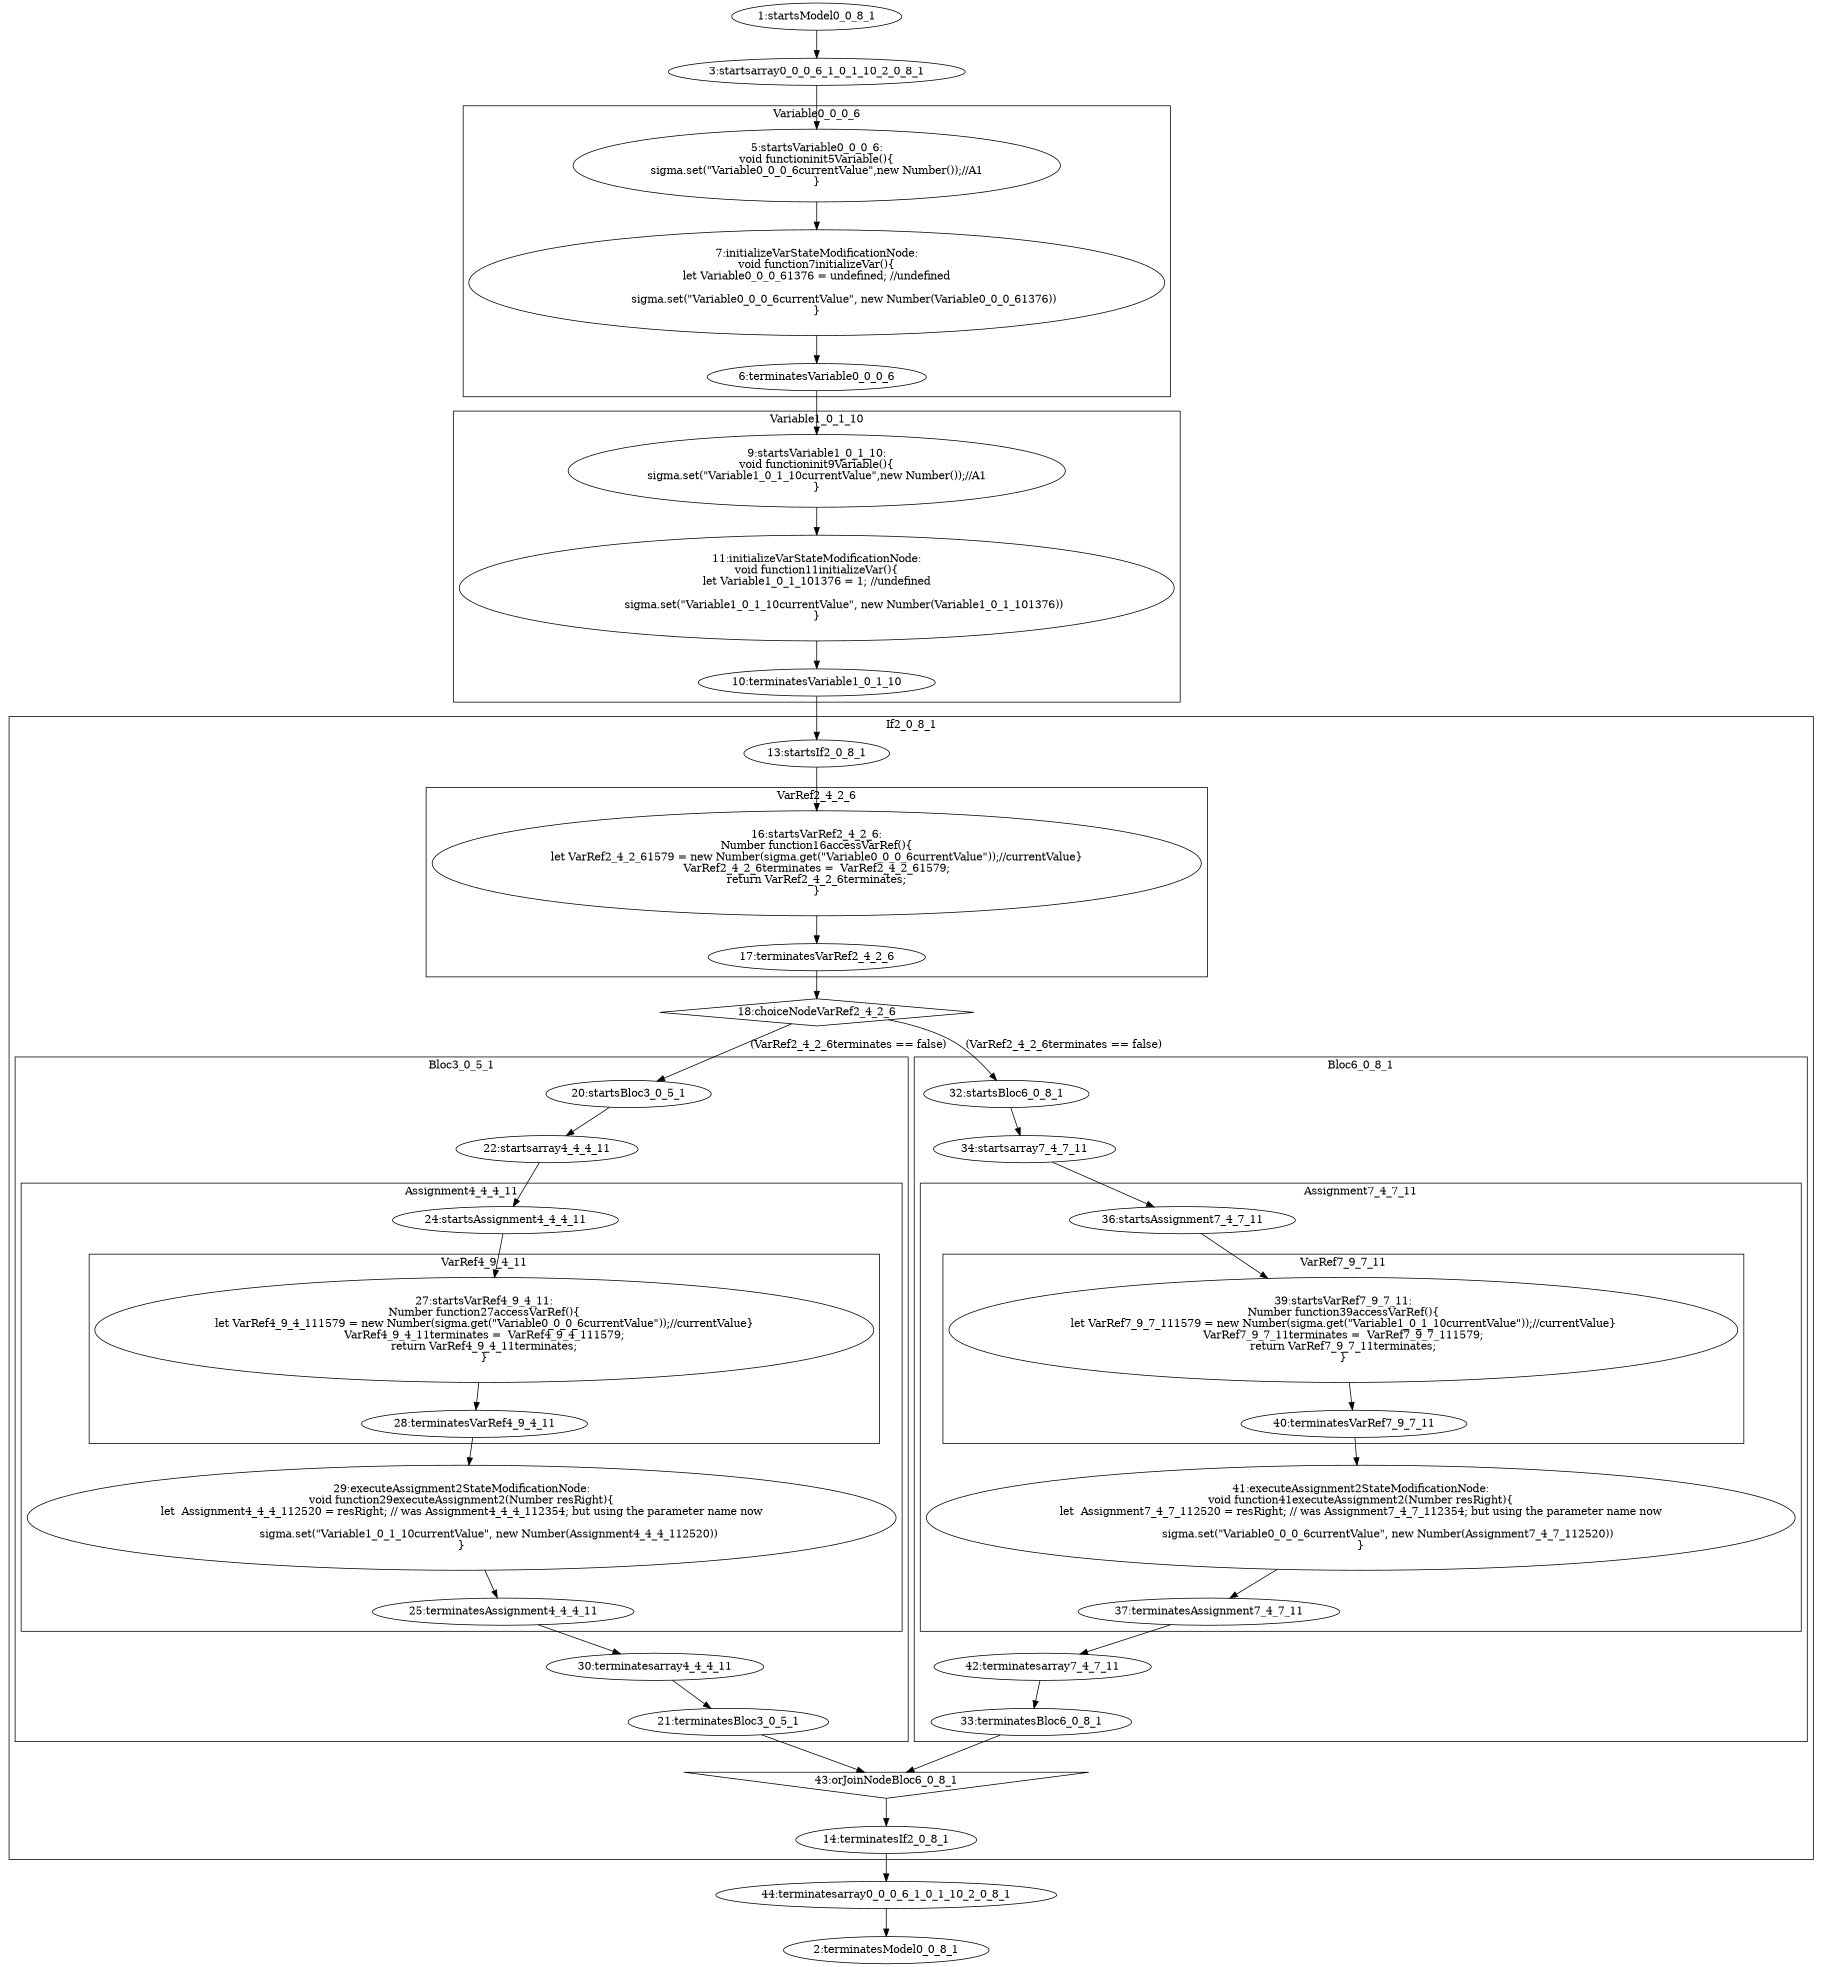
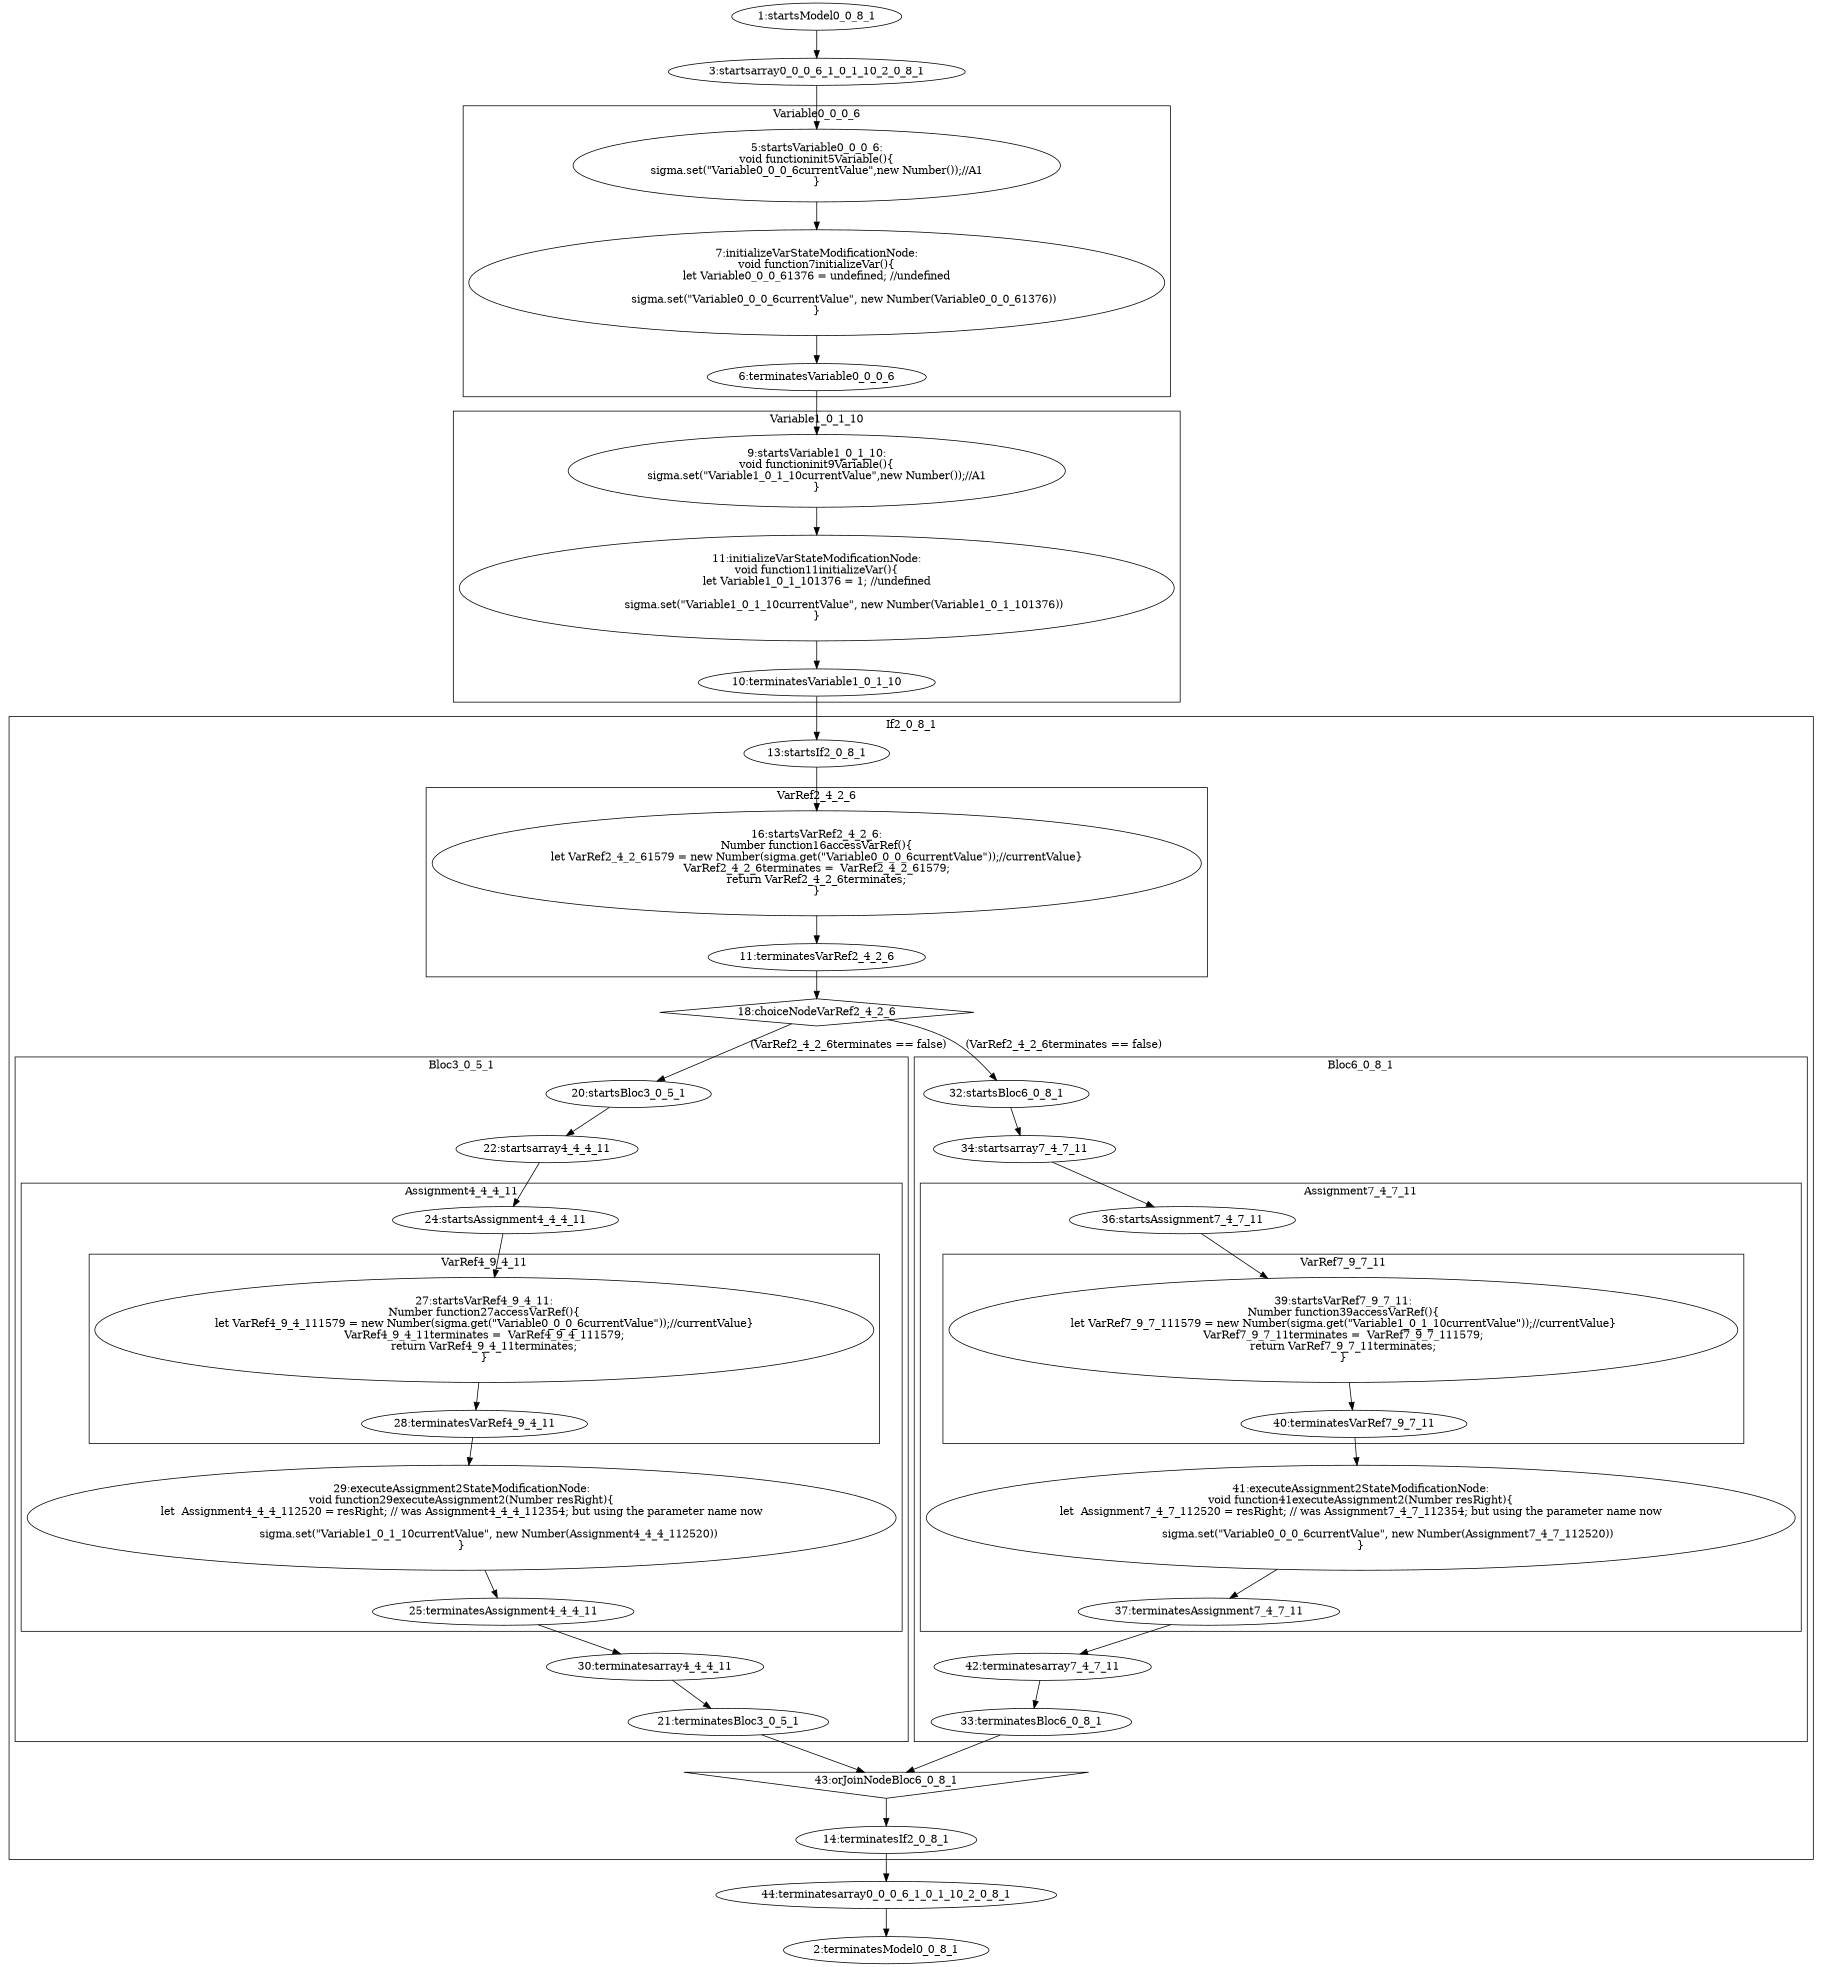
node "17:terminatesVarRef2_4_2_6": label "17:terminatesVarRef2_4_2_6" -> "11:terminatesVarRef2_4_2_6"
